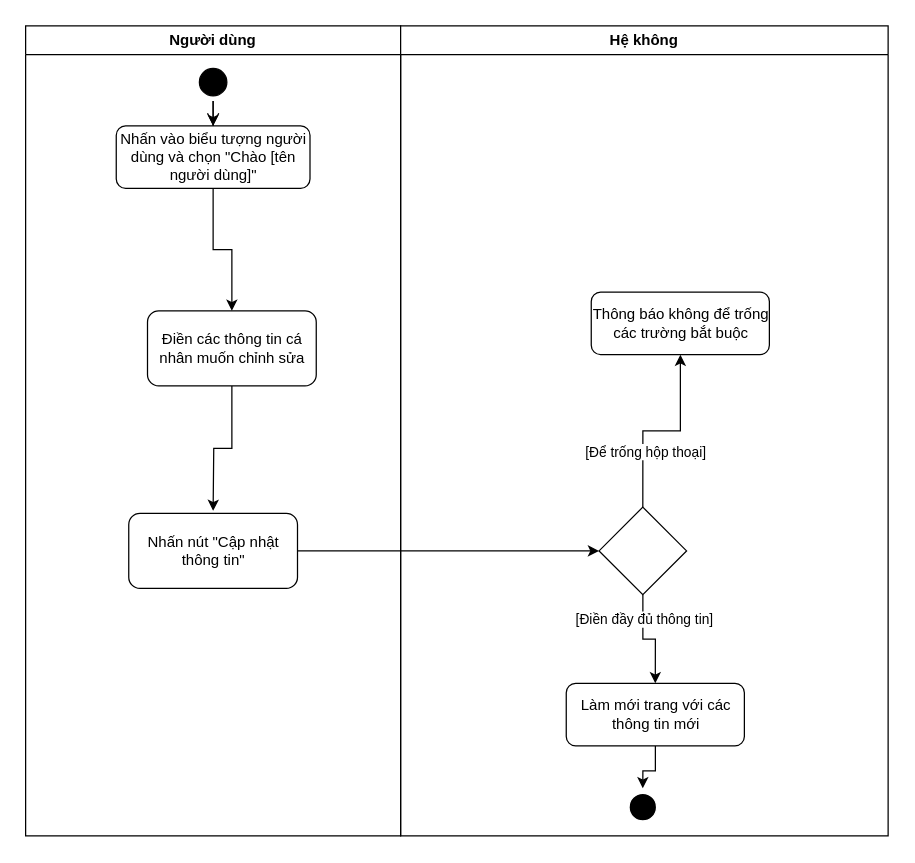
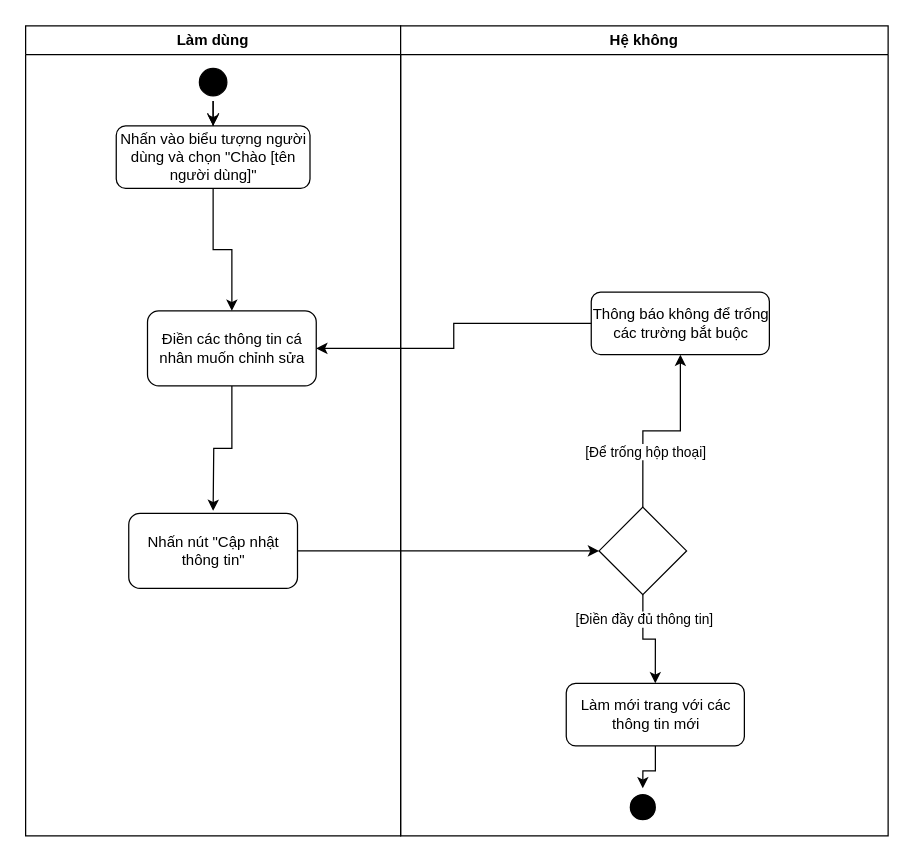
node "Người dùng": label "Người dùng" -> "Làm dùng"
edge "Thông báo không để trống các trường bắt buộc" -> "Điền các thông tin cá nhân muốn chỉnh sửa": added
